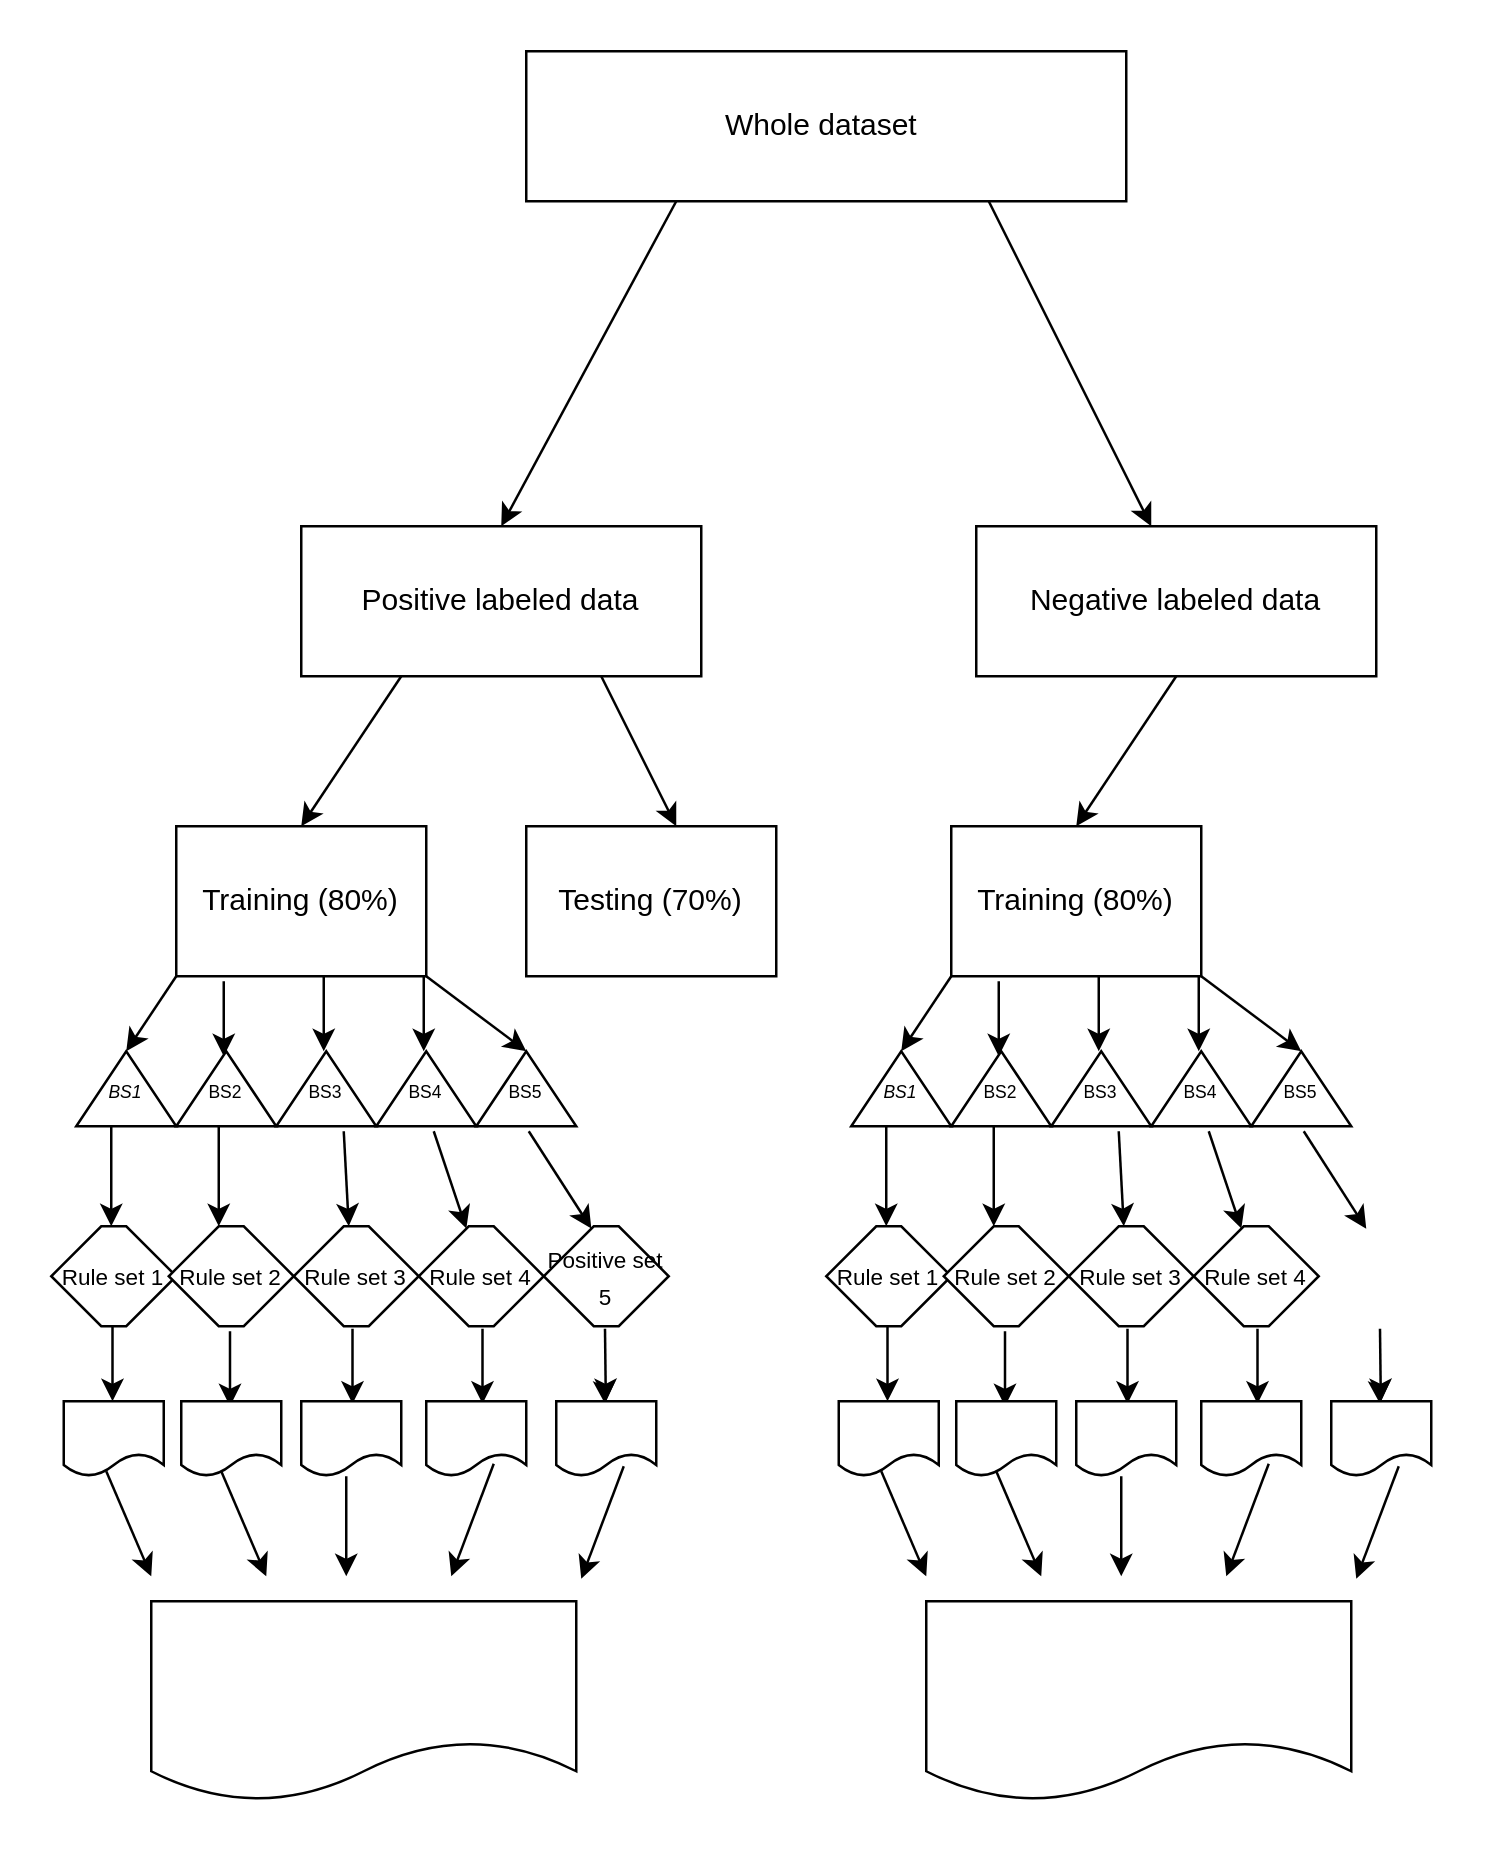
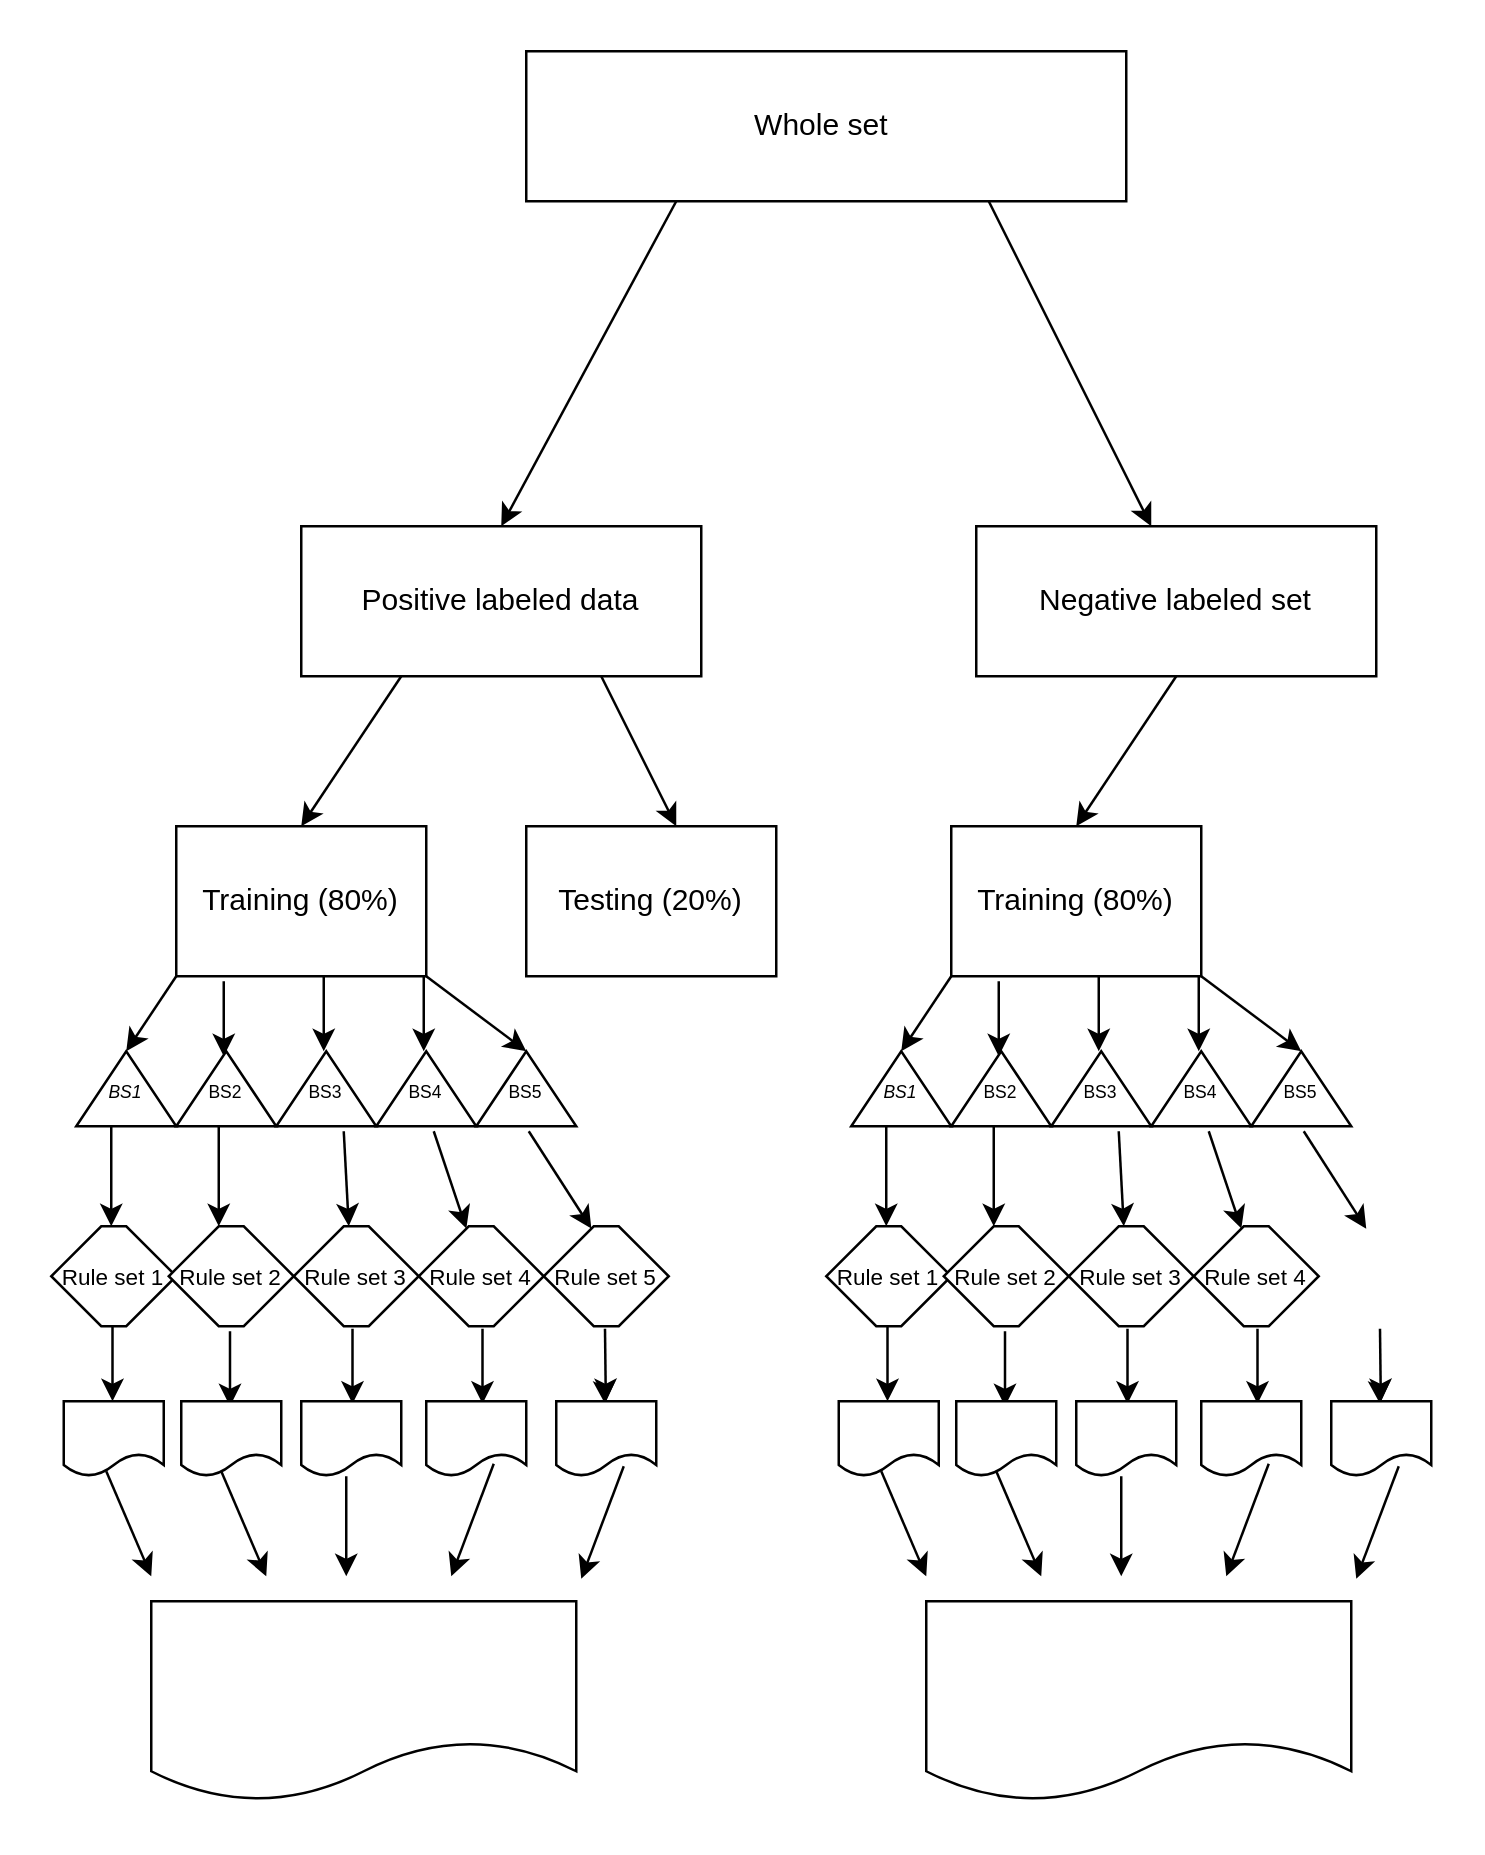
node "Whole dataset": label "Whole dataset" -> "Whole set"
node "Negative labeled data": label "Negative labeled data" -> "Negative labeled set"
node "Testing (70%)": label "Testing (70%)" -> "Testing (20%)"
node "Positive set 5": label "Positive set 5" -> "Rule set 5"
